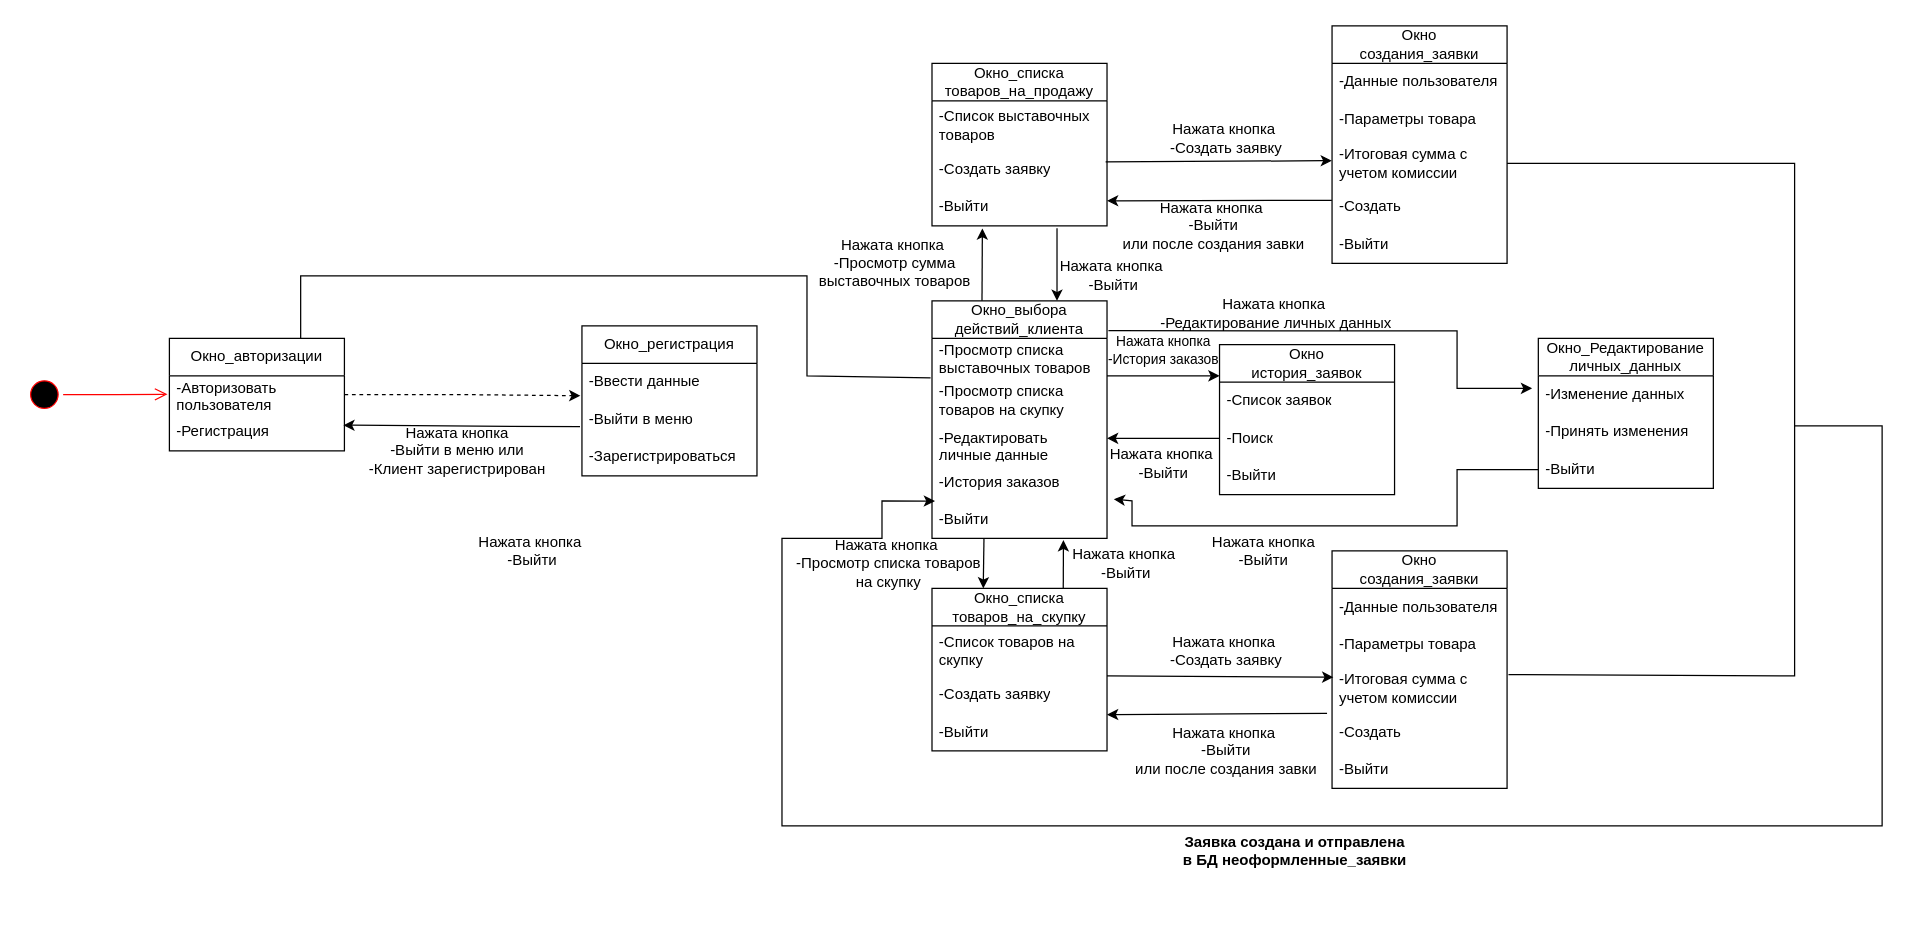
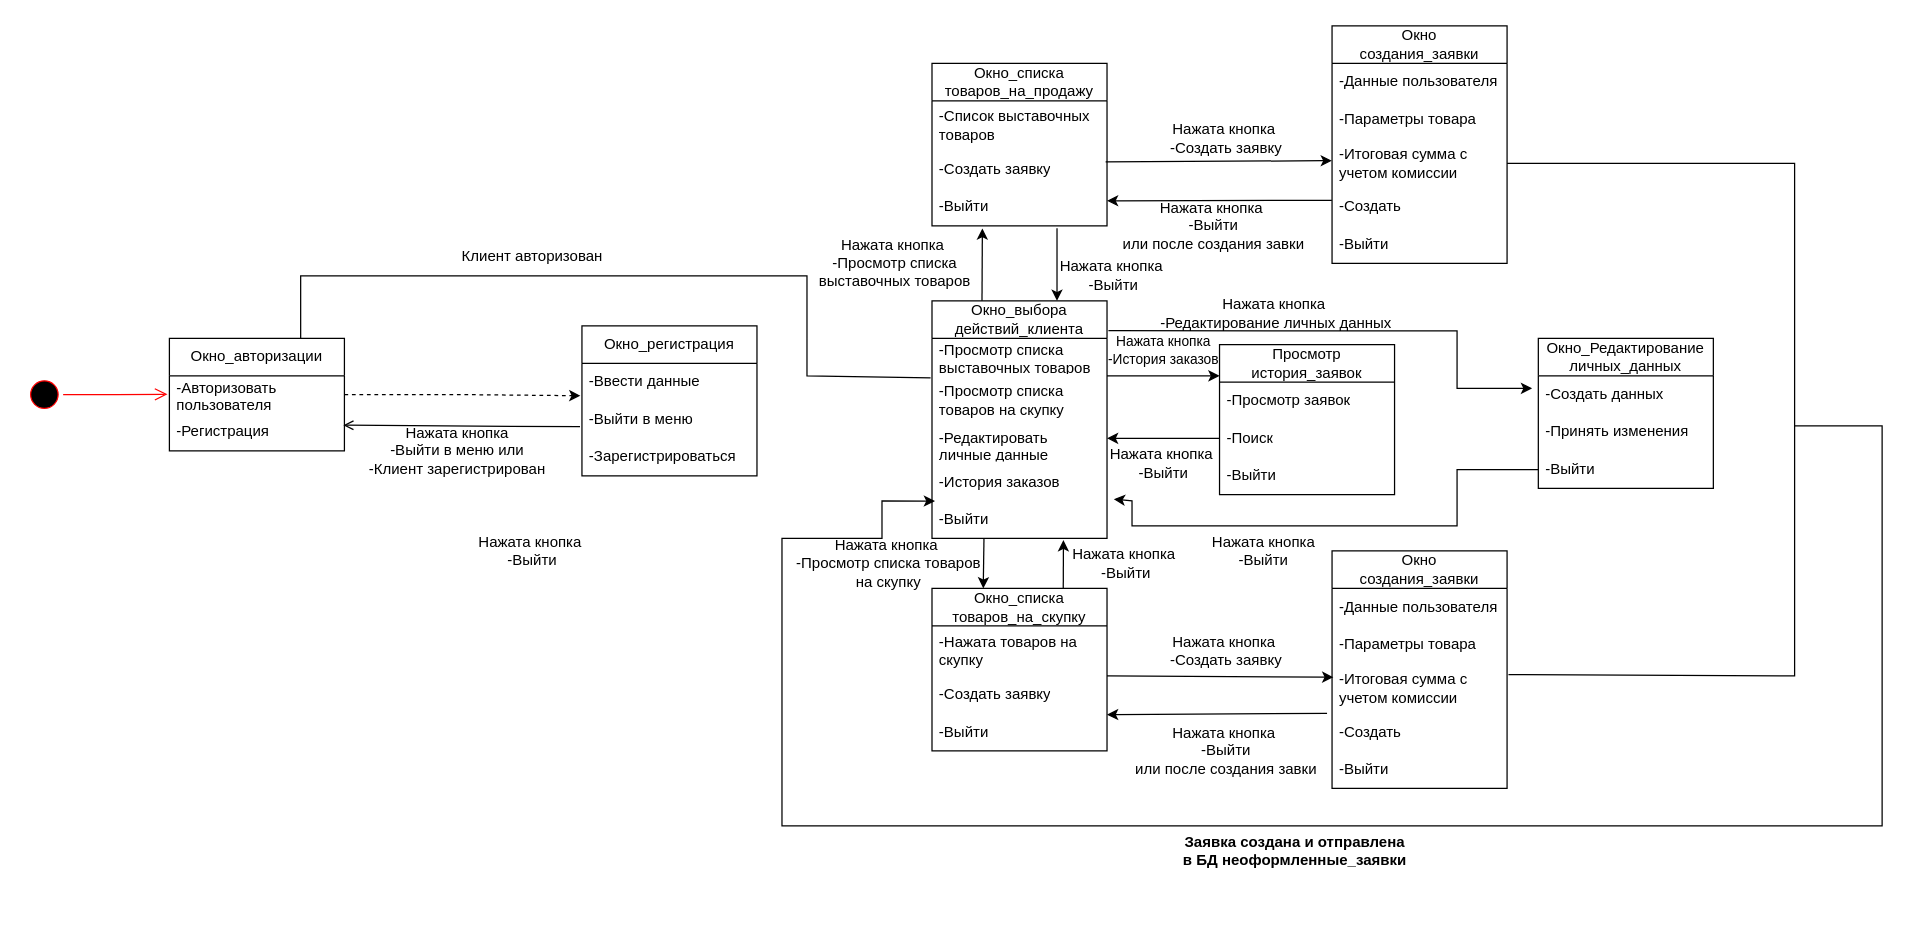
node "Клиент авторизован": added
node "Нажата кнопка -Просмотр сумма выставочных товаров": label "Нажата кнопка -Просмотр сумма выставочных товаров" -> "Нажата кнопка -Просмотр списка выставочных товаров"
node "Окно история_заявок": label "Окно история_заявок" -> "Просмотр история_заявок"
node "-Изменение данных": label "-Изменение данных" -> "-Создать данных"
node "-Список заявок": label "-Список заявок" -> "-Просмотр заявок"
edge "-Выйти в меню" -> "-Регистрация": arrowhead classic -> open
node "-Список товаров на скупку": label "-Список товаров на скупку" -> "-Нажата товаров на скупку"
